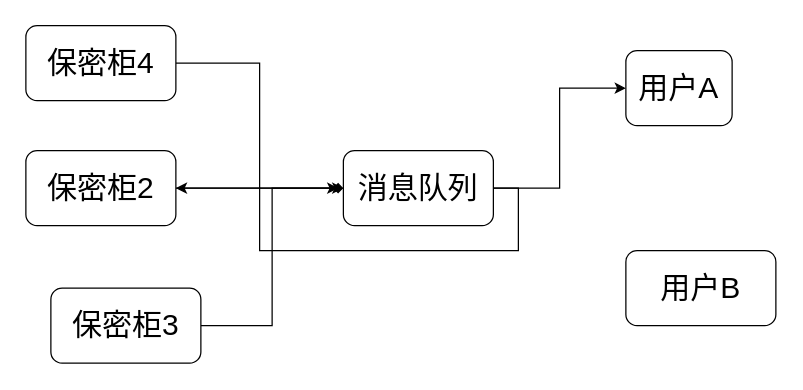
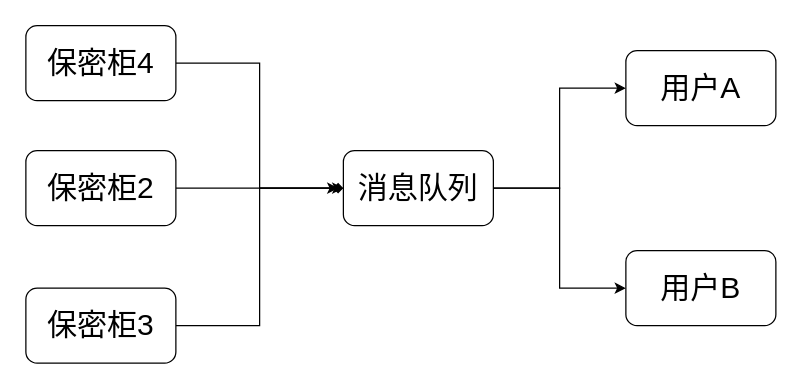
node "用户A": size 106x75 -> 150x75
edge "消息队列" -> "保密柜2": now "消息队列" -> "用户B"
node "保密柜3": moved (126, 326) -> (101, 326)
